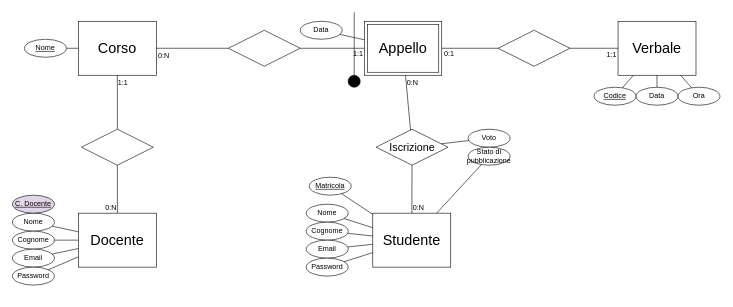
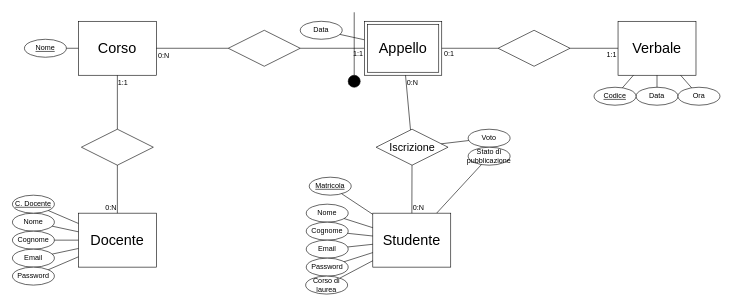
node "C. Docente": fillcolor #e1d5e7 -> #ffffff
edge "C. Docente" -- "Docente": added
edge "Studente" -- "Corso di laurea": added
node "Corso di laurea": added
